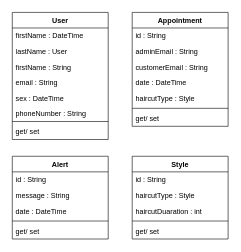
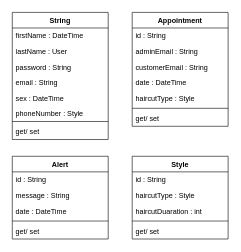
node "User": label "User" -> "String"
node "firstName : String": label "firstName : String" -> "password : String"
node "phoneNumber : String": label "phoneNumber : String" -> "phoneNumber : Style"
